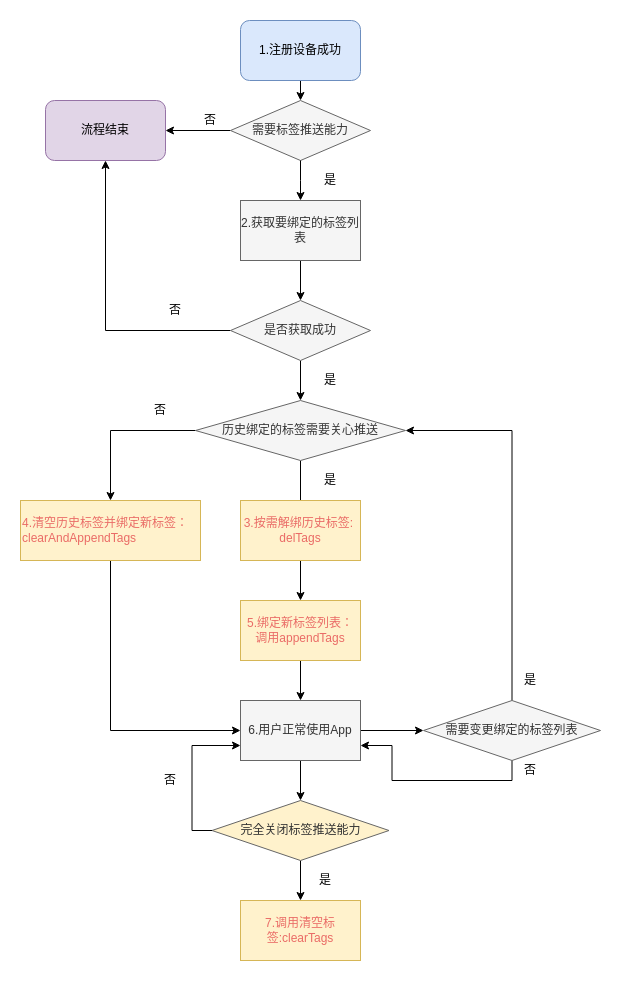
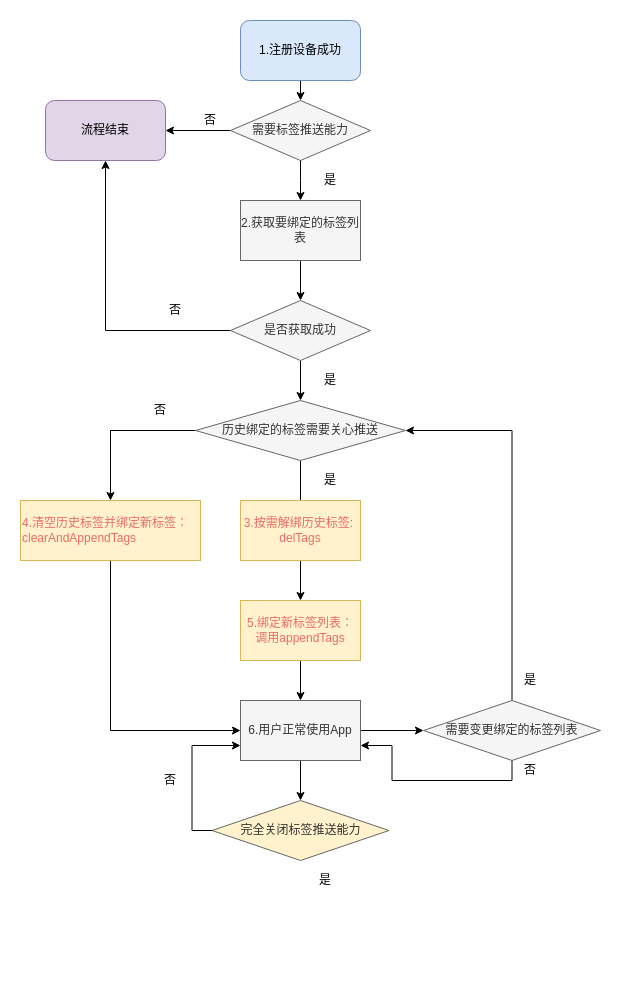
edge "完全关闭标签推送能力" -> "7.调用清空标签:clearTags": removed
node "7.调用清空标签:clearTags": removed
